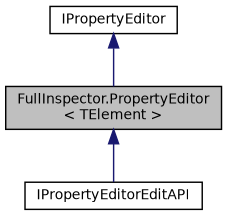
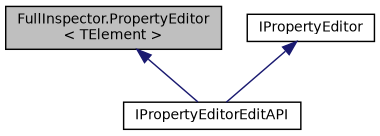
edge "FullInspector.PropertyEditor < TElement >" -> "IPropertyEditor": now "IPropertyEditorEditAPI" -> "IPropertyEditor"
